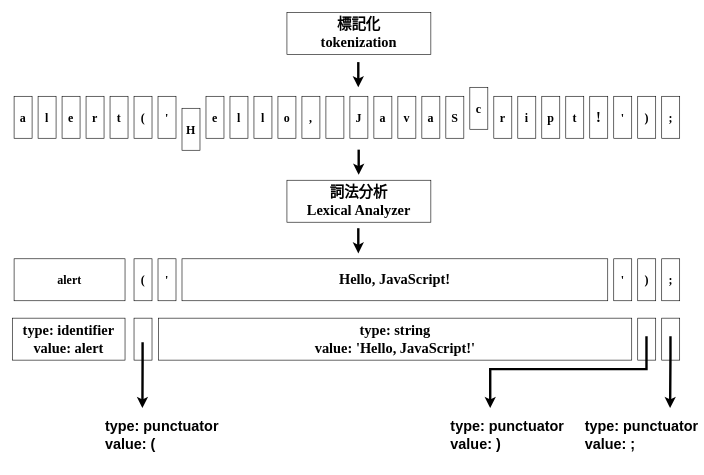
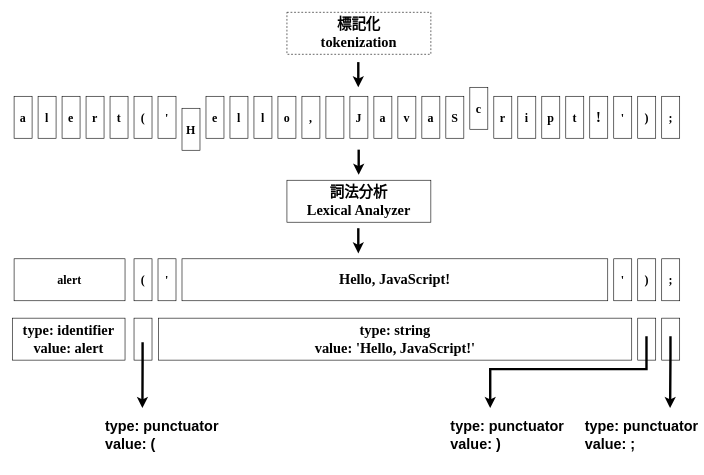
node "標記化 tokenization": style solid -> dashed
